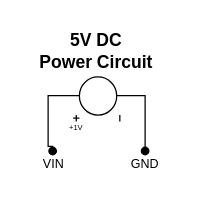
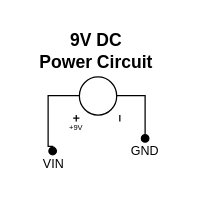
node "5V DC Power Circuit": label "5V DC Power Circuit" -> "9V DC Power Circuit"
node "+1V": label "+1V" -> "+9V"
node "GND": moved (145, 163) -> (145, 151)
